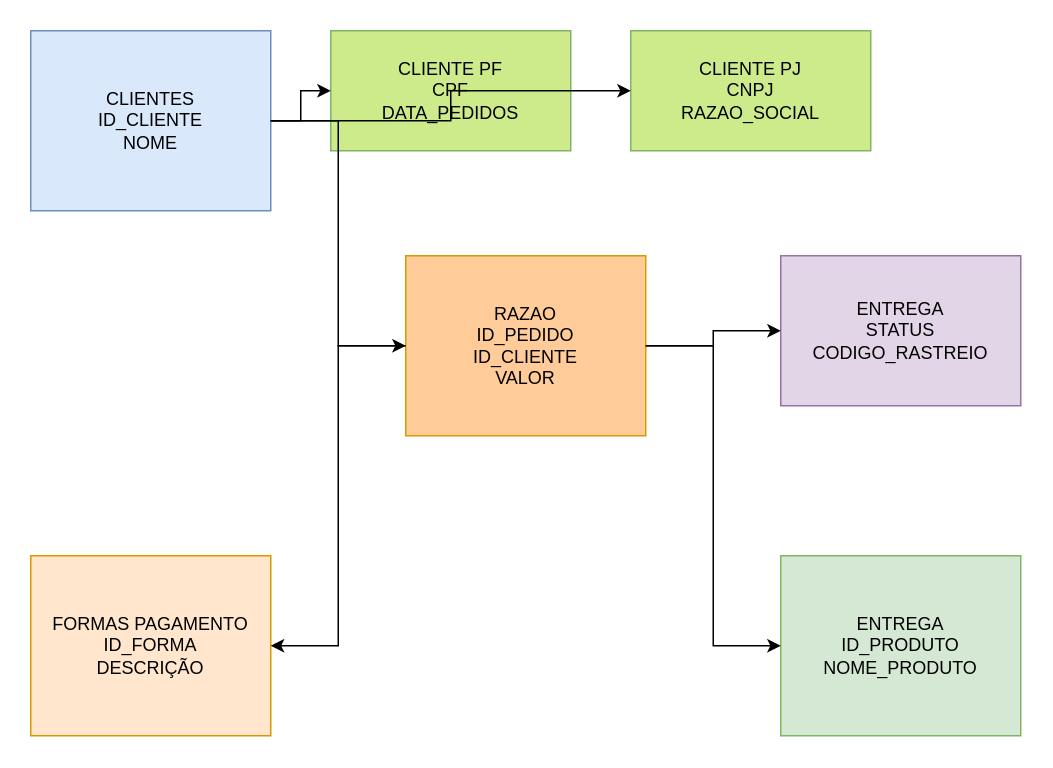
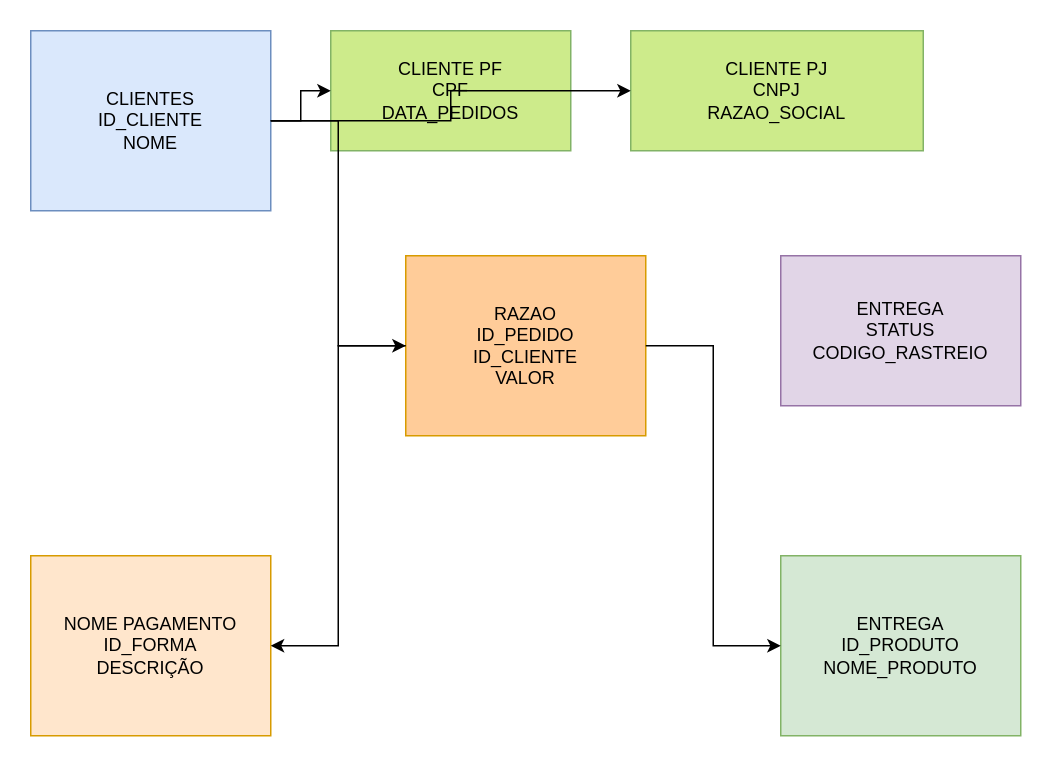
node "CLIENTE PJ CNPJ RAZAO_SOCIAL": size 240x120 -> 293x120
edge "RAZAO ID_PEDIDO ID_CLIENTE VALOR" -> "ENTREGA STATUS CODIGO_RASTREIO": removed
node "FORMAS PAGAMENTO ID_FORMA DESCRIÇÃO": label "FORMAS PAGAMENTO ID_FORMA DESCRIÇÃO" -> "NOME PAGAMENTO ID_FORMA DESCRIÇÃO"
